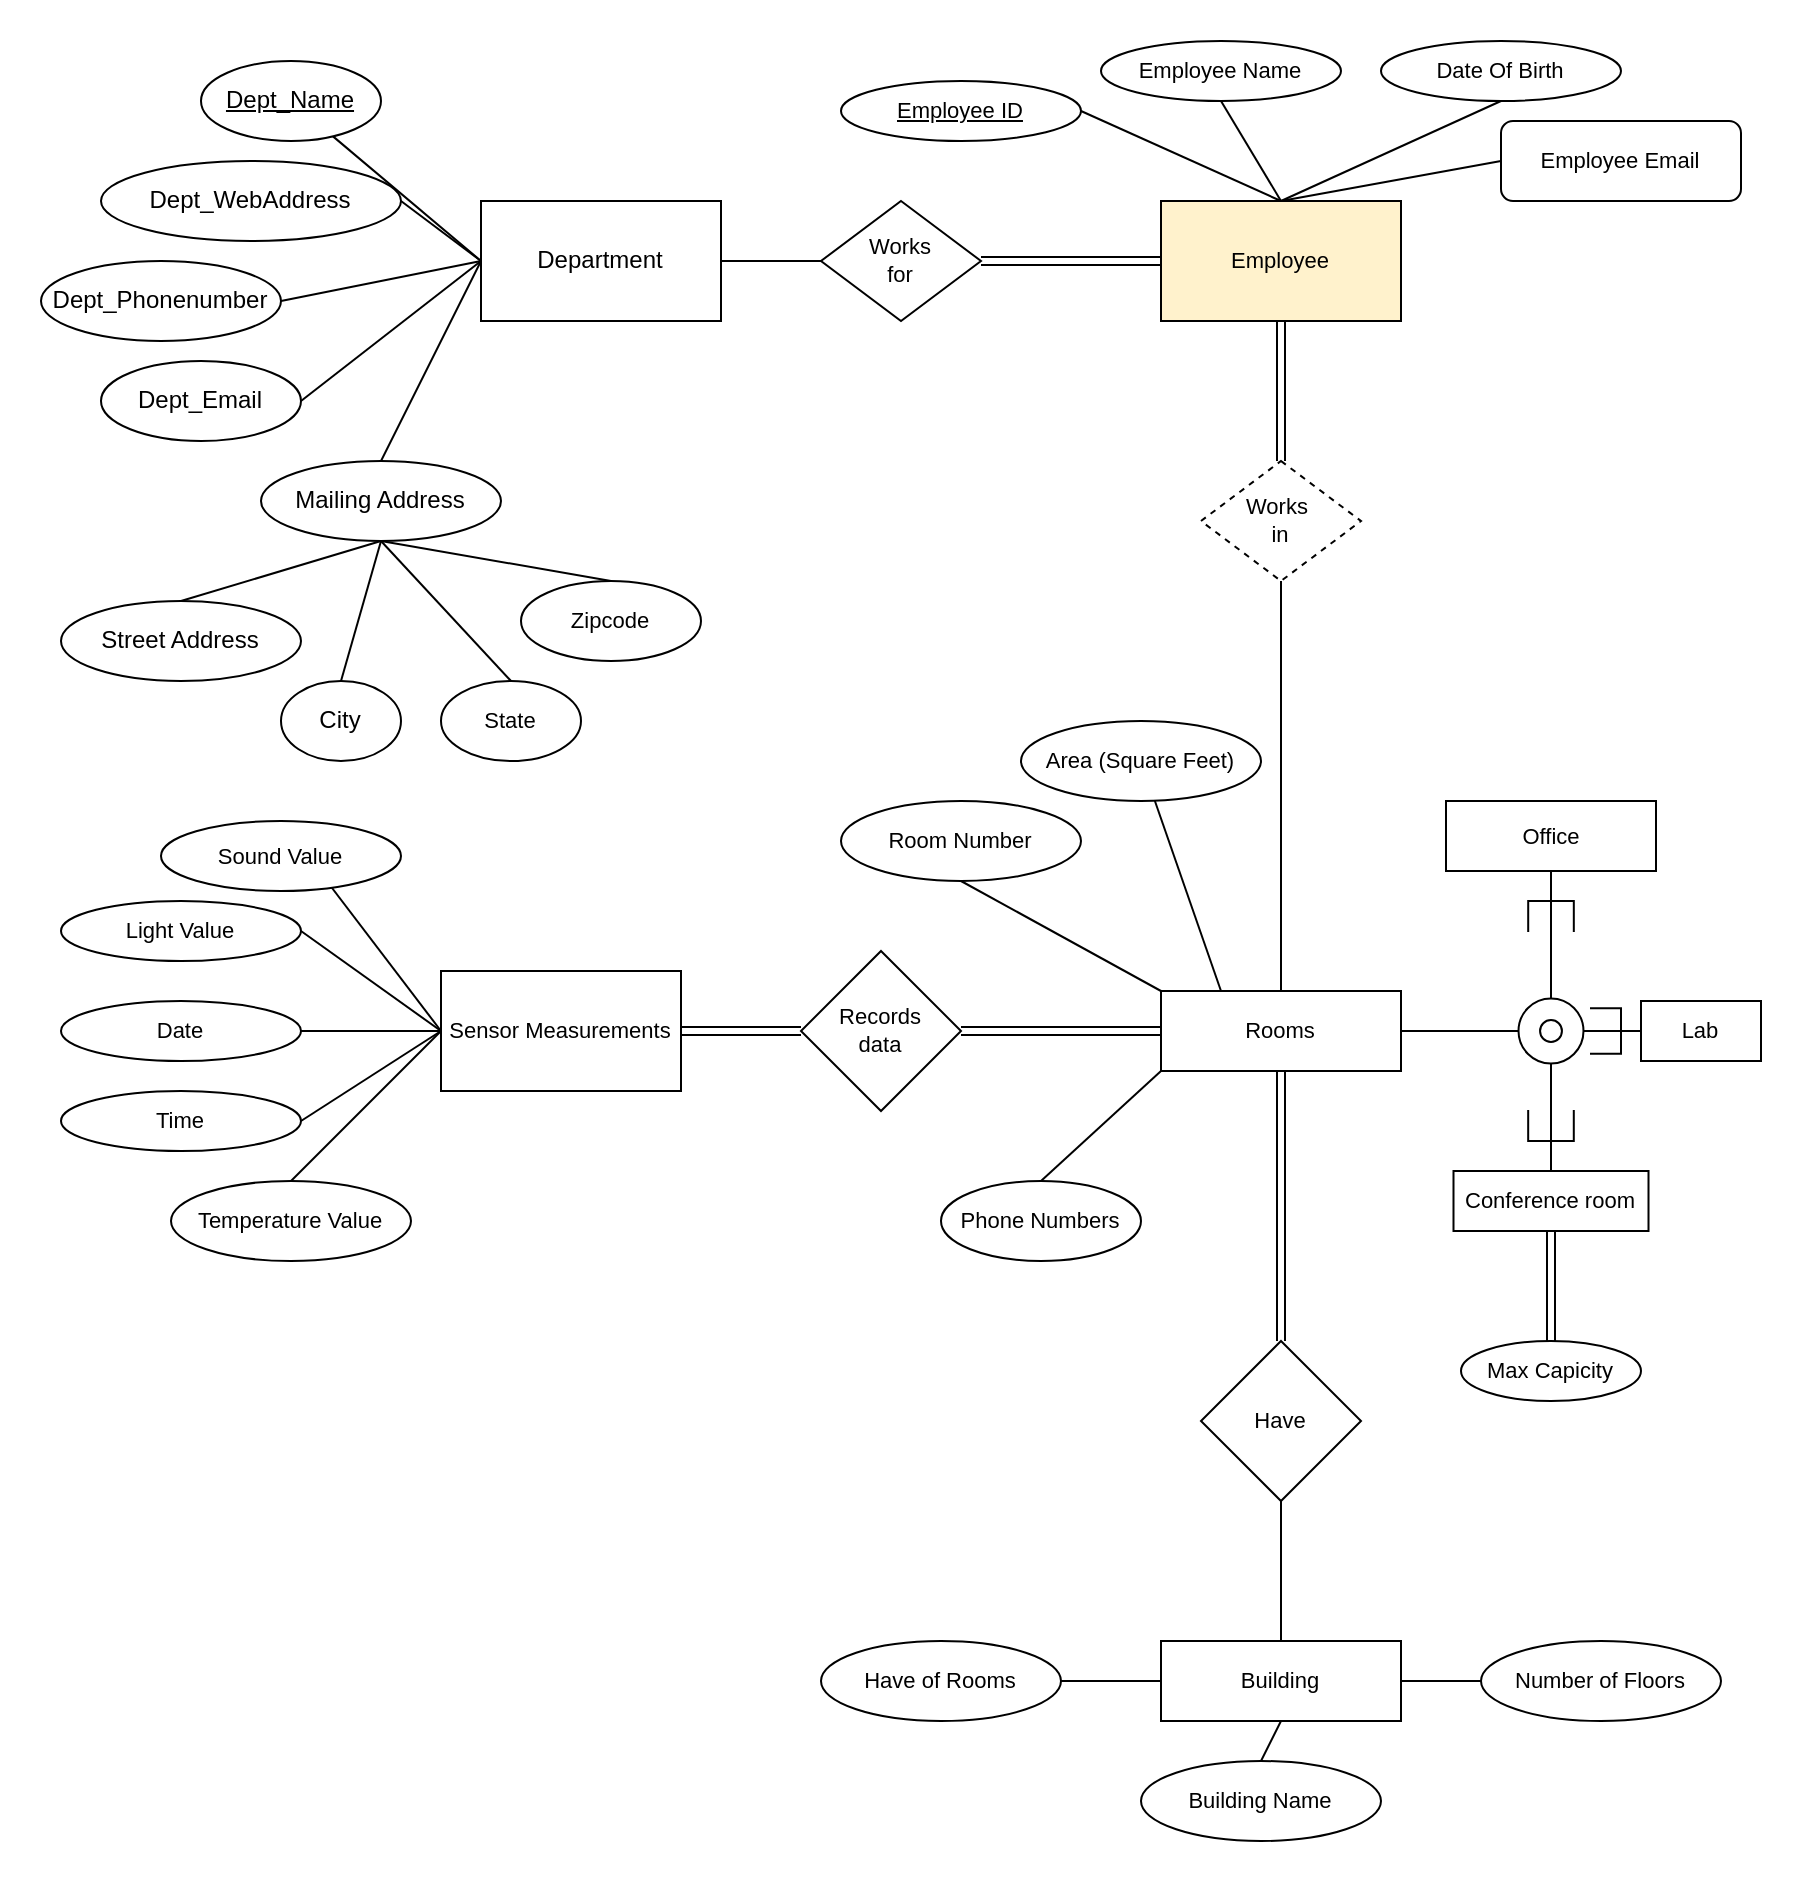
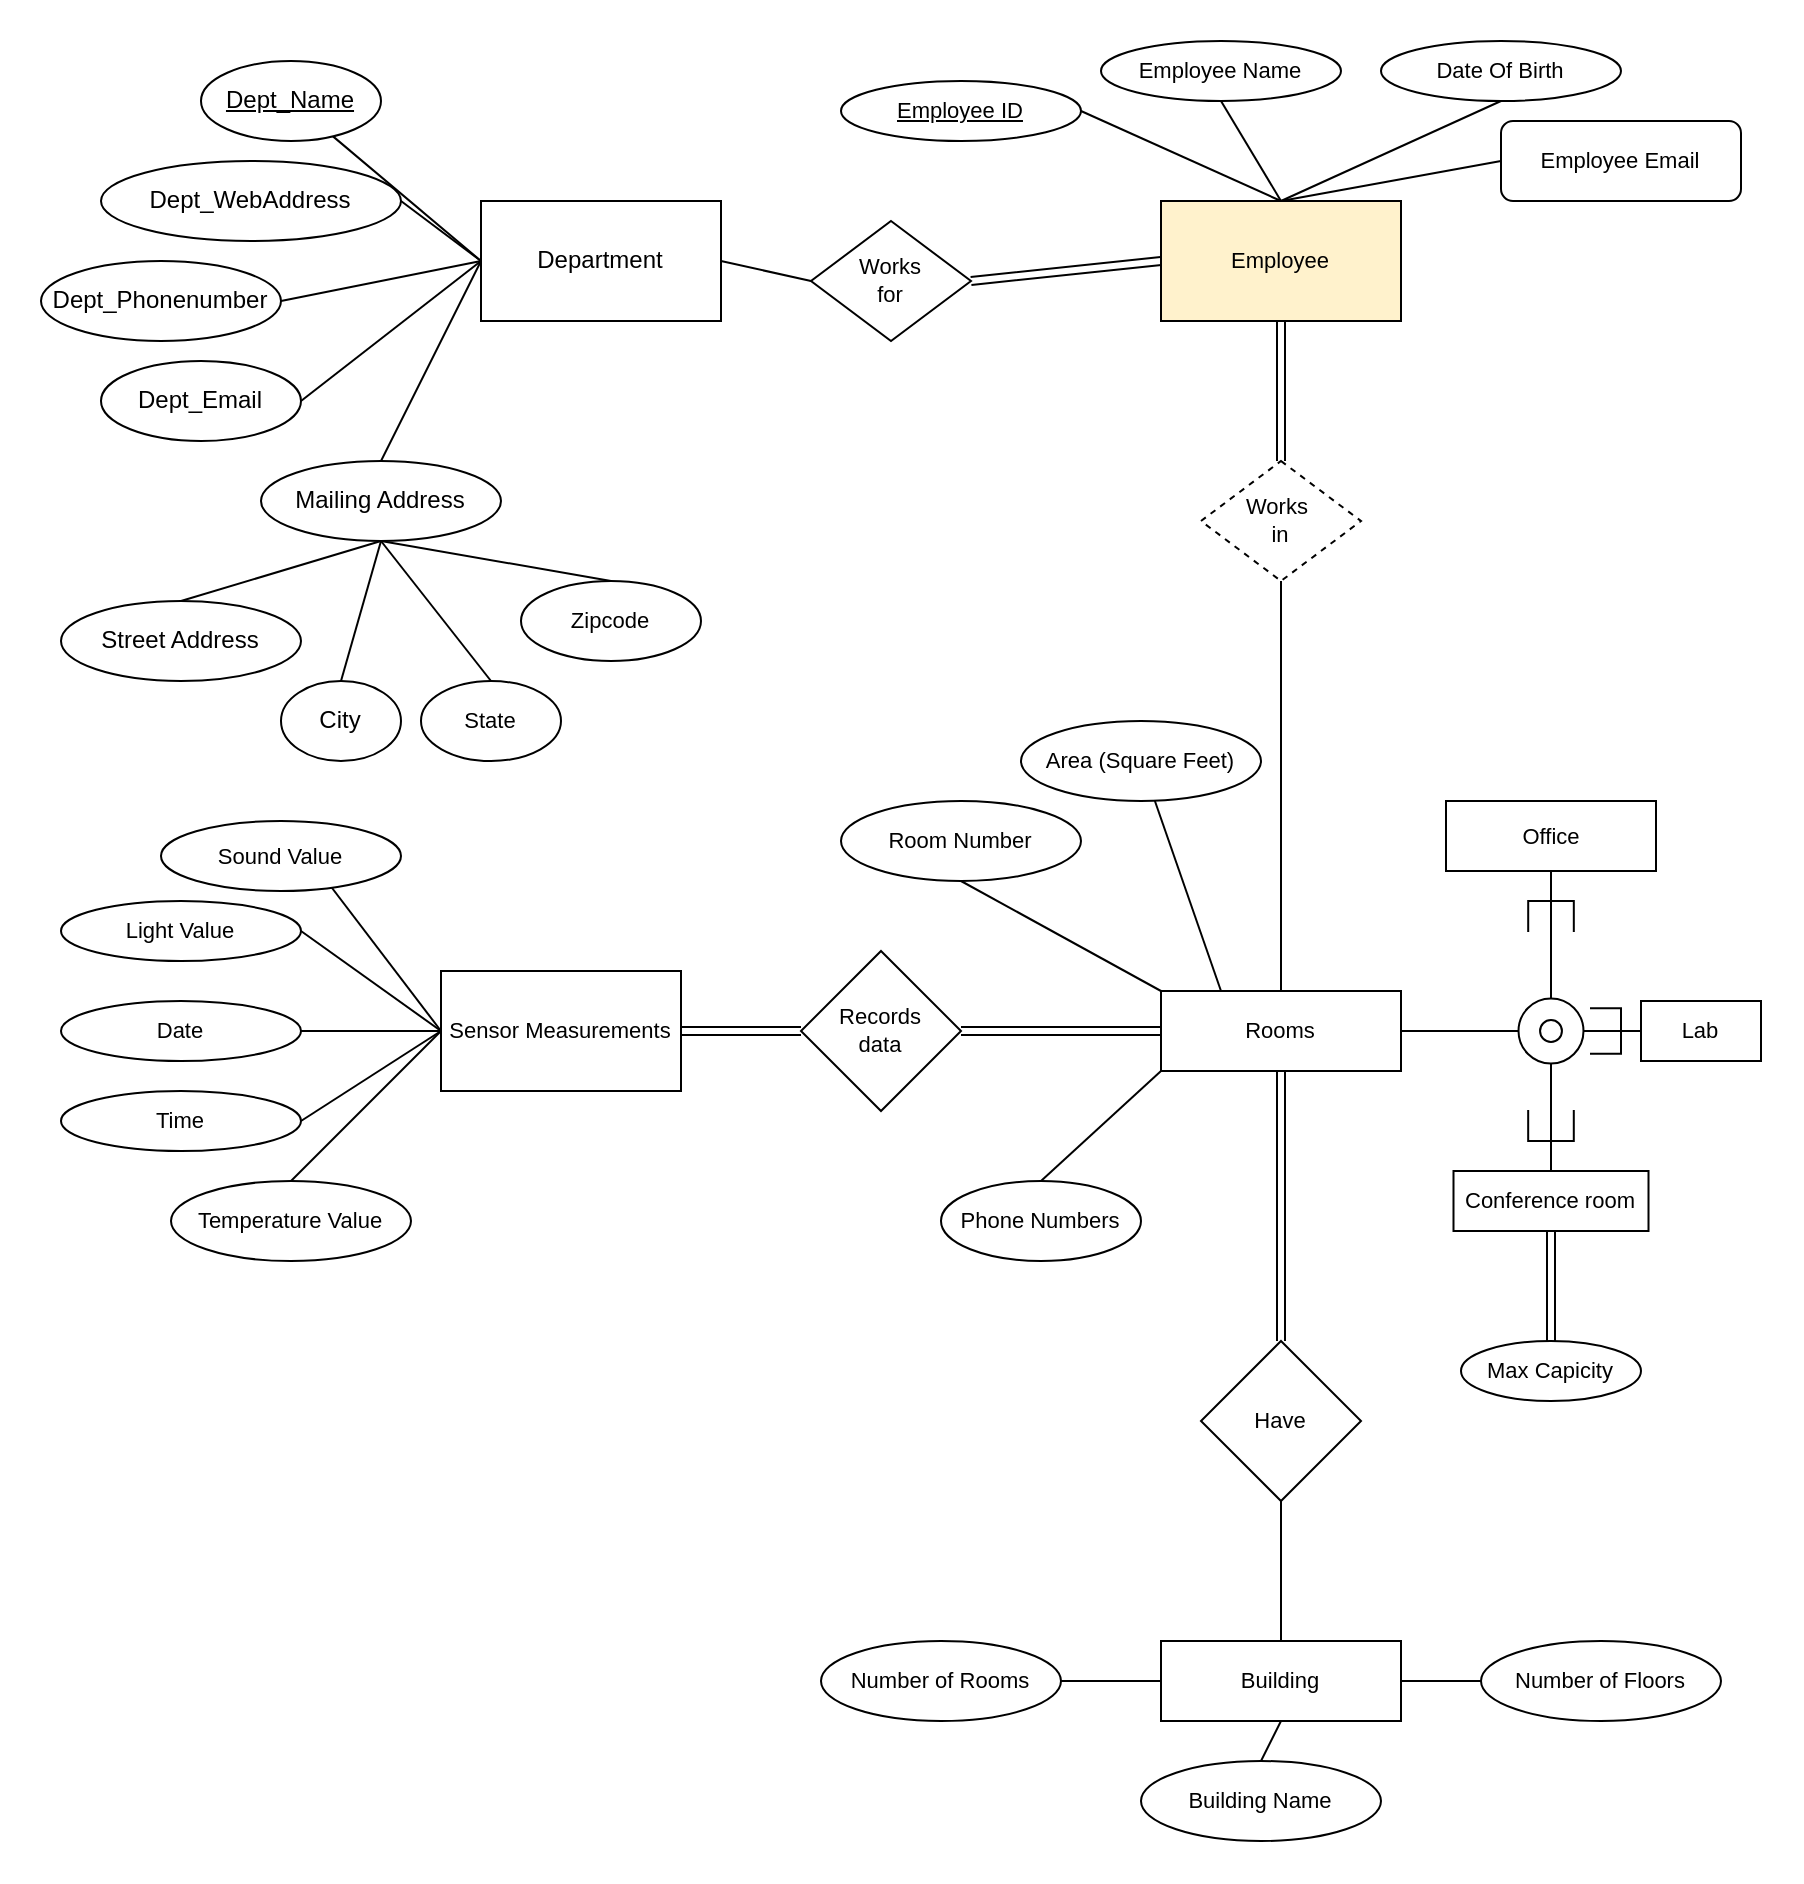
node "Works for": moved (901, 261) -> (891, 281)
node "State": moved (511, 721) -> (491, 721)
node "Have of Rooms": label "Have of Rooms" -> "Number of Rooms"
